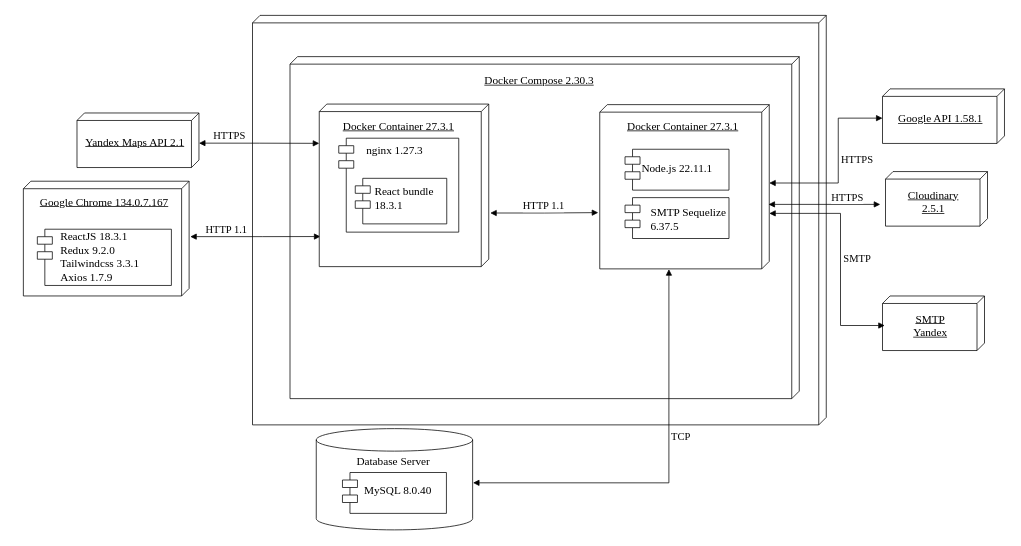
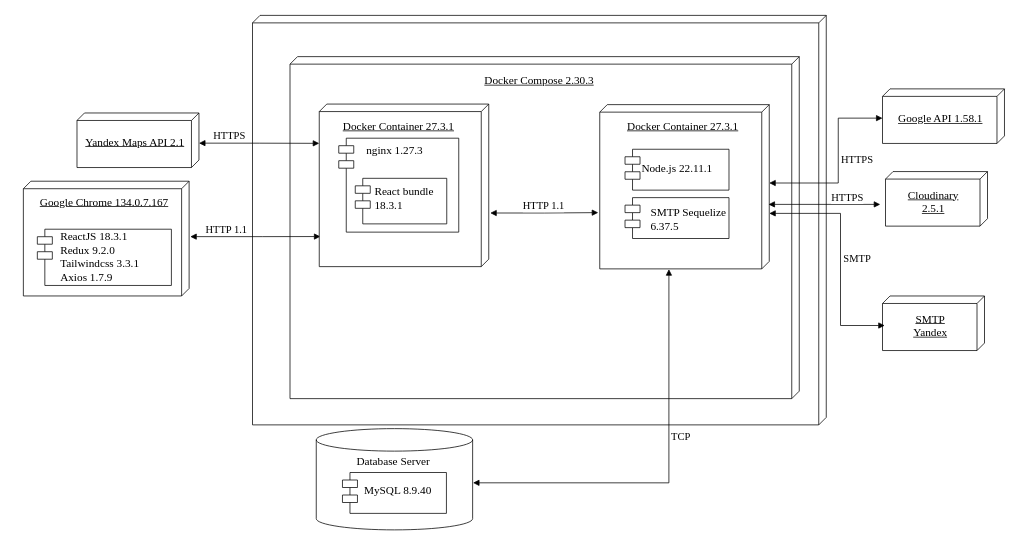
node "MySQL 8.0.40": label "MySQL 8.0.40" -> "MySQL 8.9.40"
